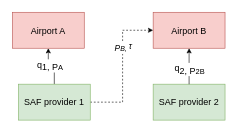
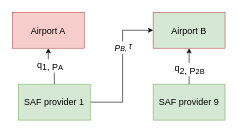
node "Airport B": fillcolor #f8cecc -> #d5e8d4
edge "SAF provider 1" -> "Airport B": style dashed -> solid
node "SAF provider 2": label "SAF provider 2" -> "SAF provider 9"
